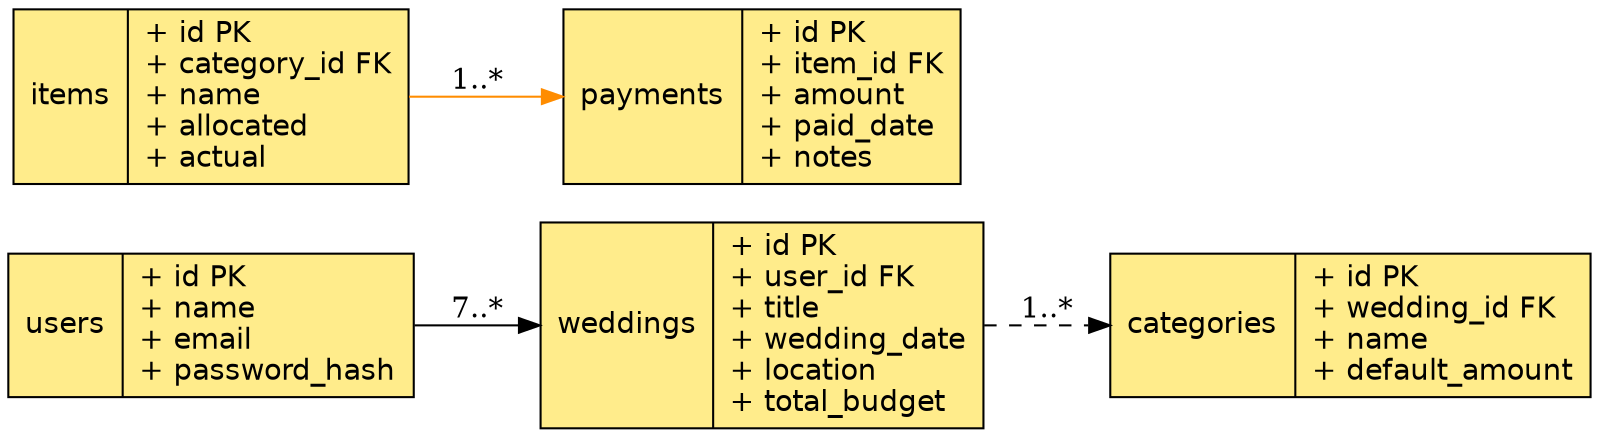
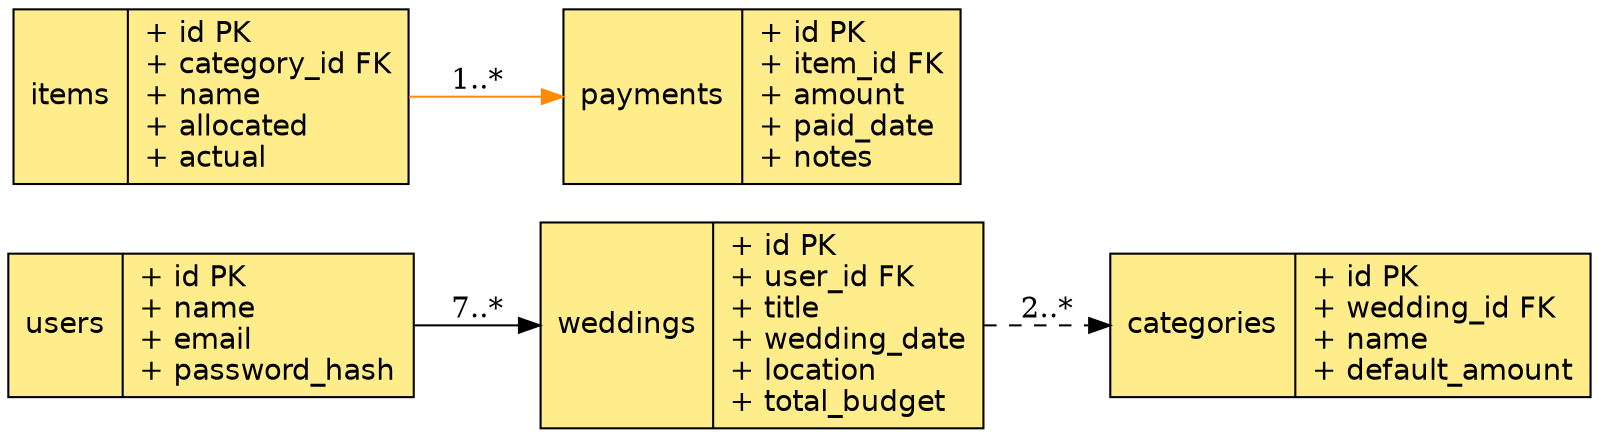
edge "weddings" -> "categories": label "1..*" -> "2..*"
